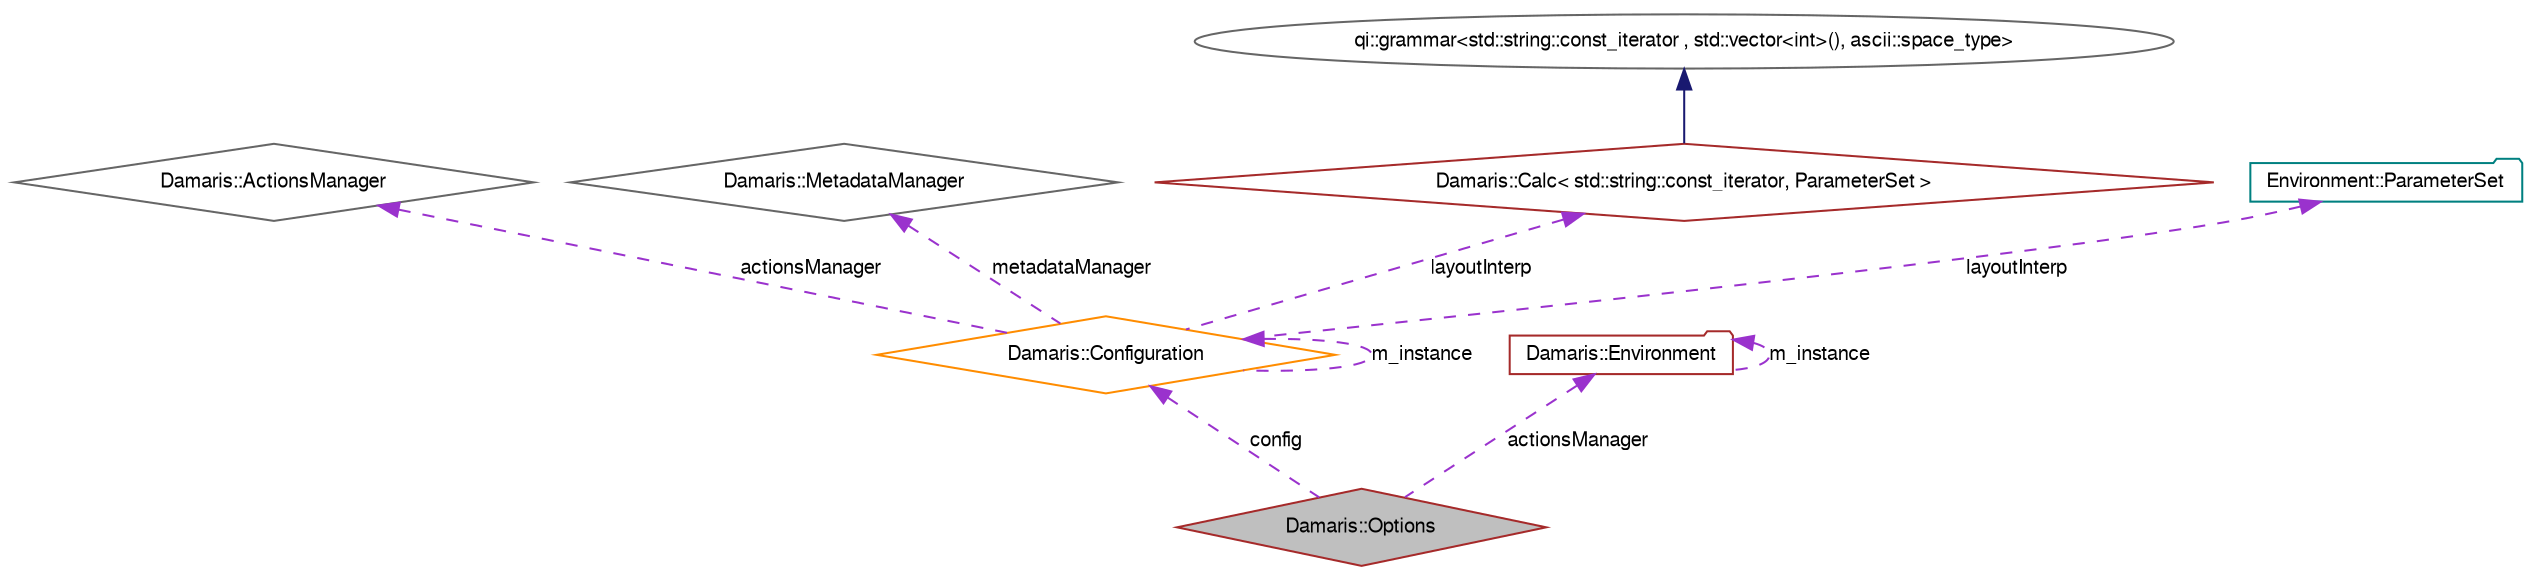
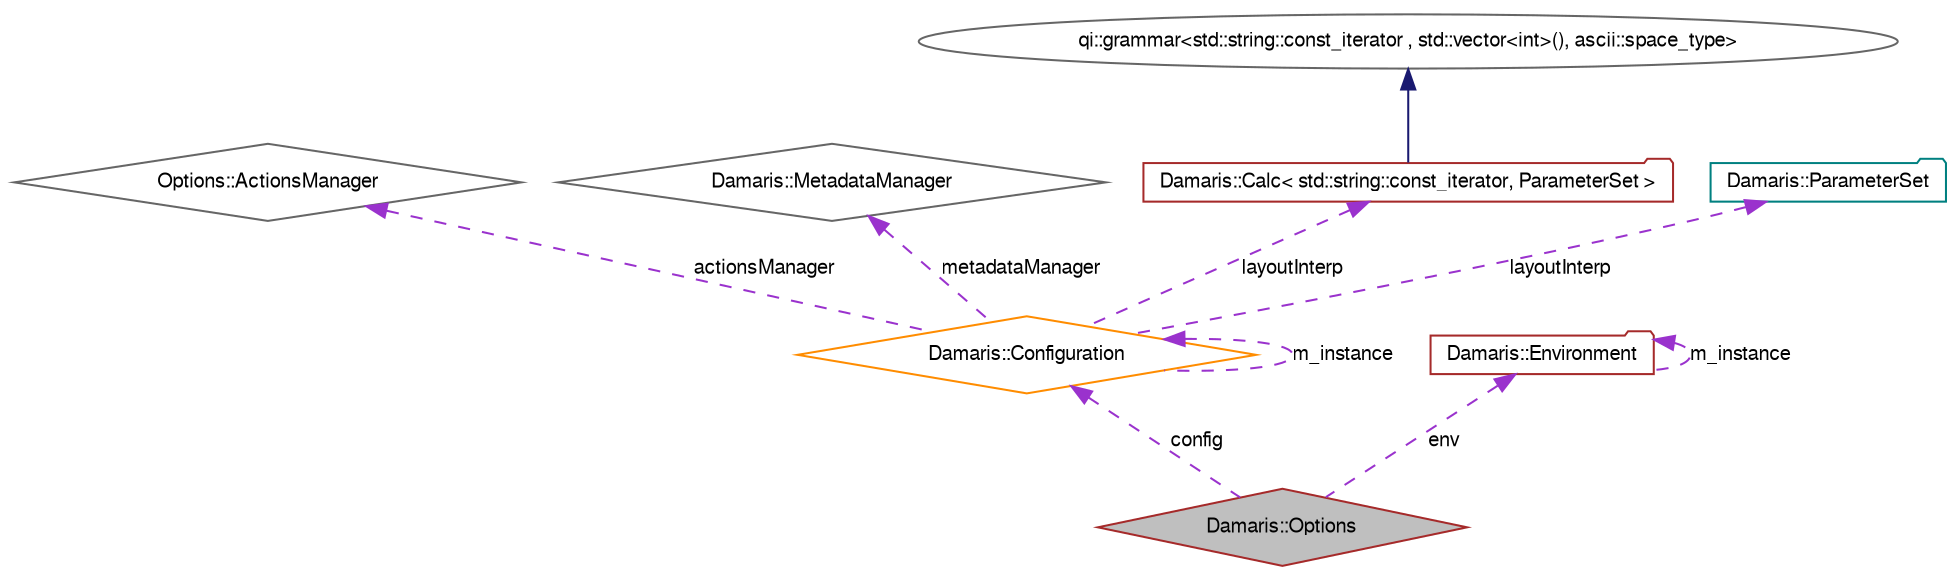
node "Damaris::ActionsManager": label "Damaris::ActionsManager" -> "Options::ActionsManager"
node "Damaris::Calc< std::string::const_iterator, ParameterSet >": shape diamond -> folder
node "Environment::ParameterSet": label "Environment::ParameterSet" -> "Damaris::ParameterSet"
edge "Damaris::Options" -> "Damaris::Environment": label "actionsManager" -> "env"
